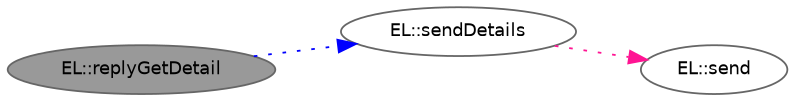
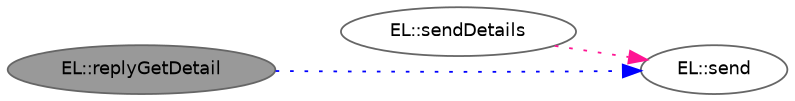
edge "EL::replyGetDetail" -> "EL::sendDetails": now "EL::replyGetDetail" -> "EL::send"
